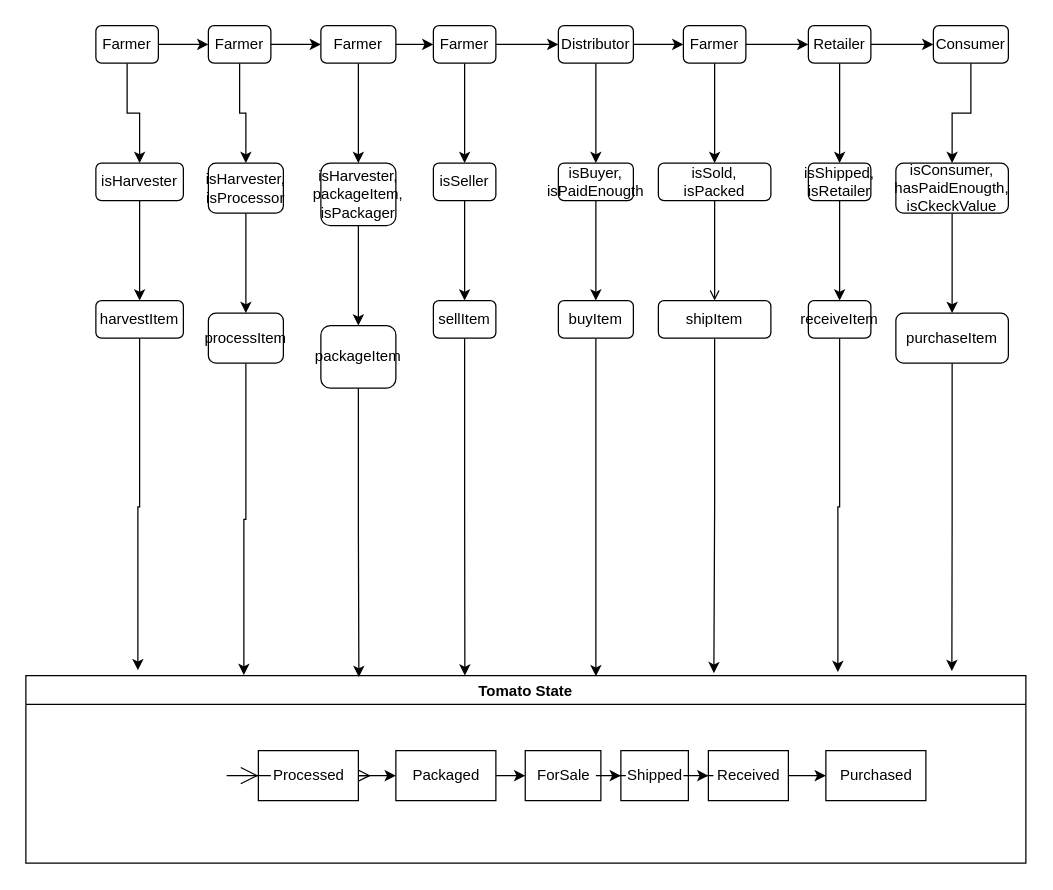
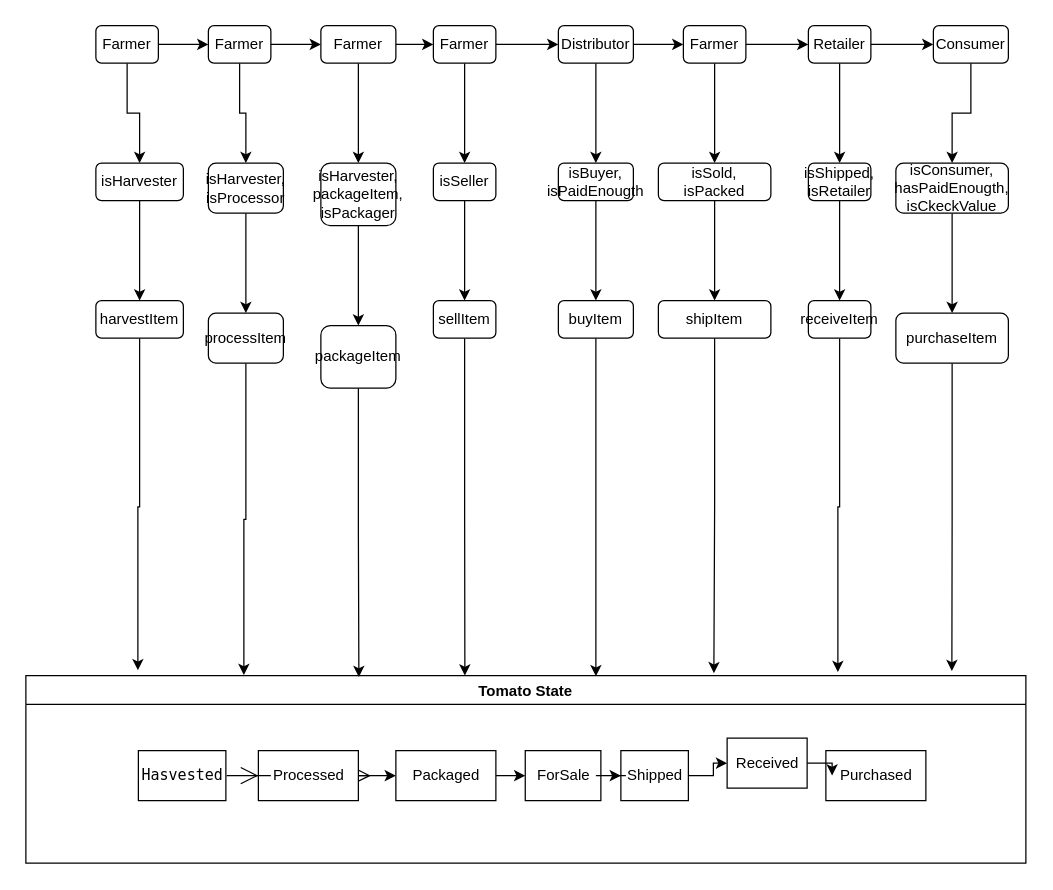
edge "isSold, isPacked" -> "shipItem": arrowhead open -> classic
node "Hasvested": added
node "Received": moved (748, 776) -> (767, 763)
